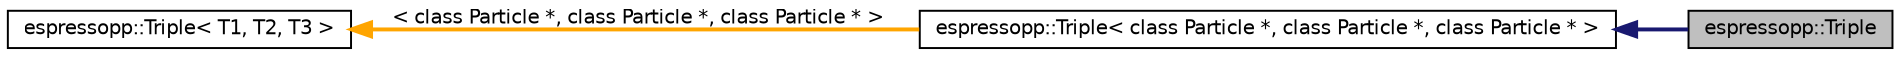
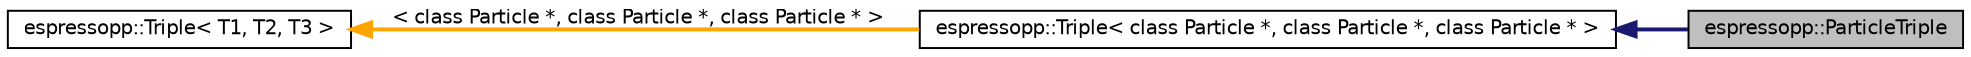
node "espressopp::Triple": label "espressopp::Triple" -> "espressopp::ParticleTriple"
